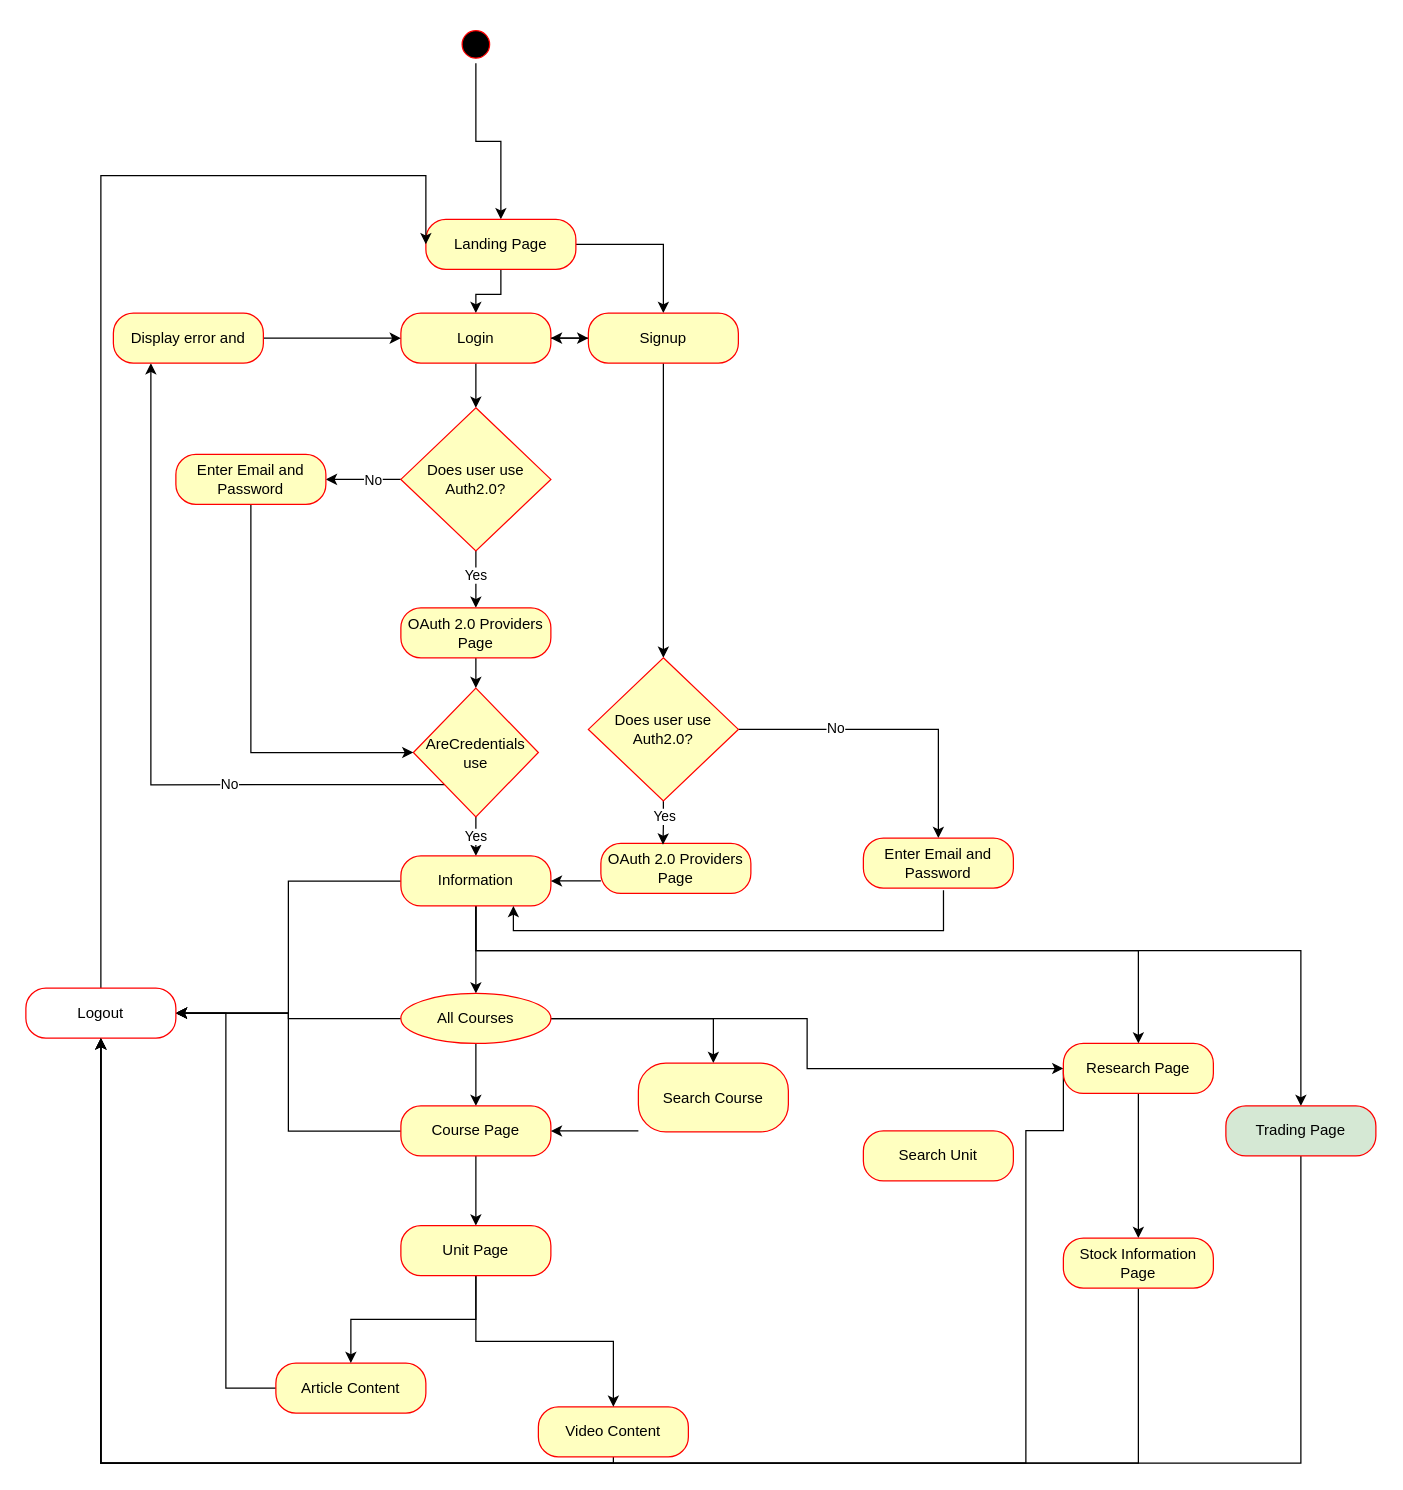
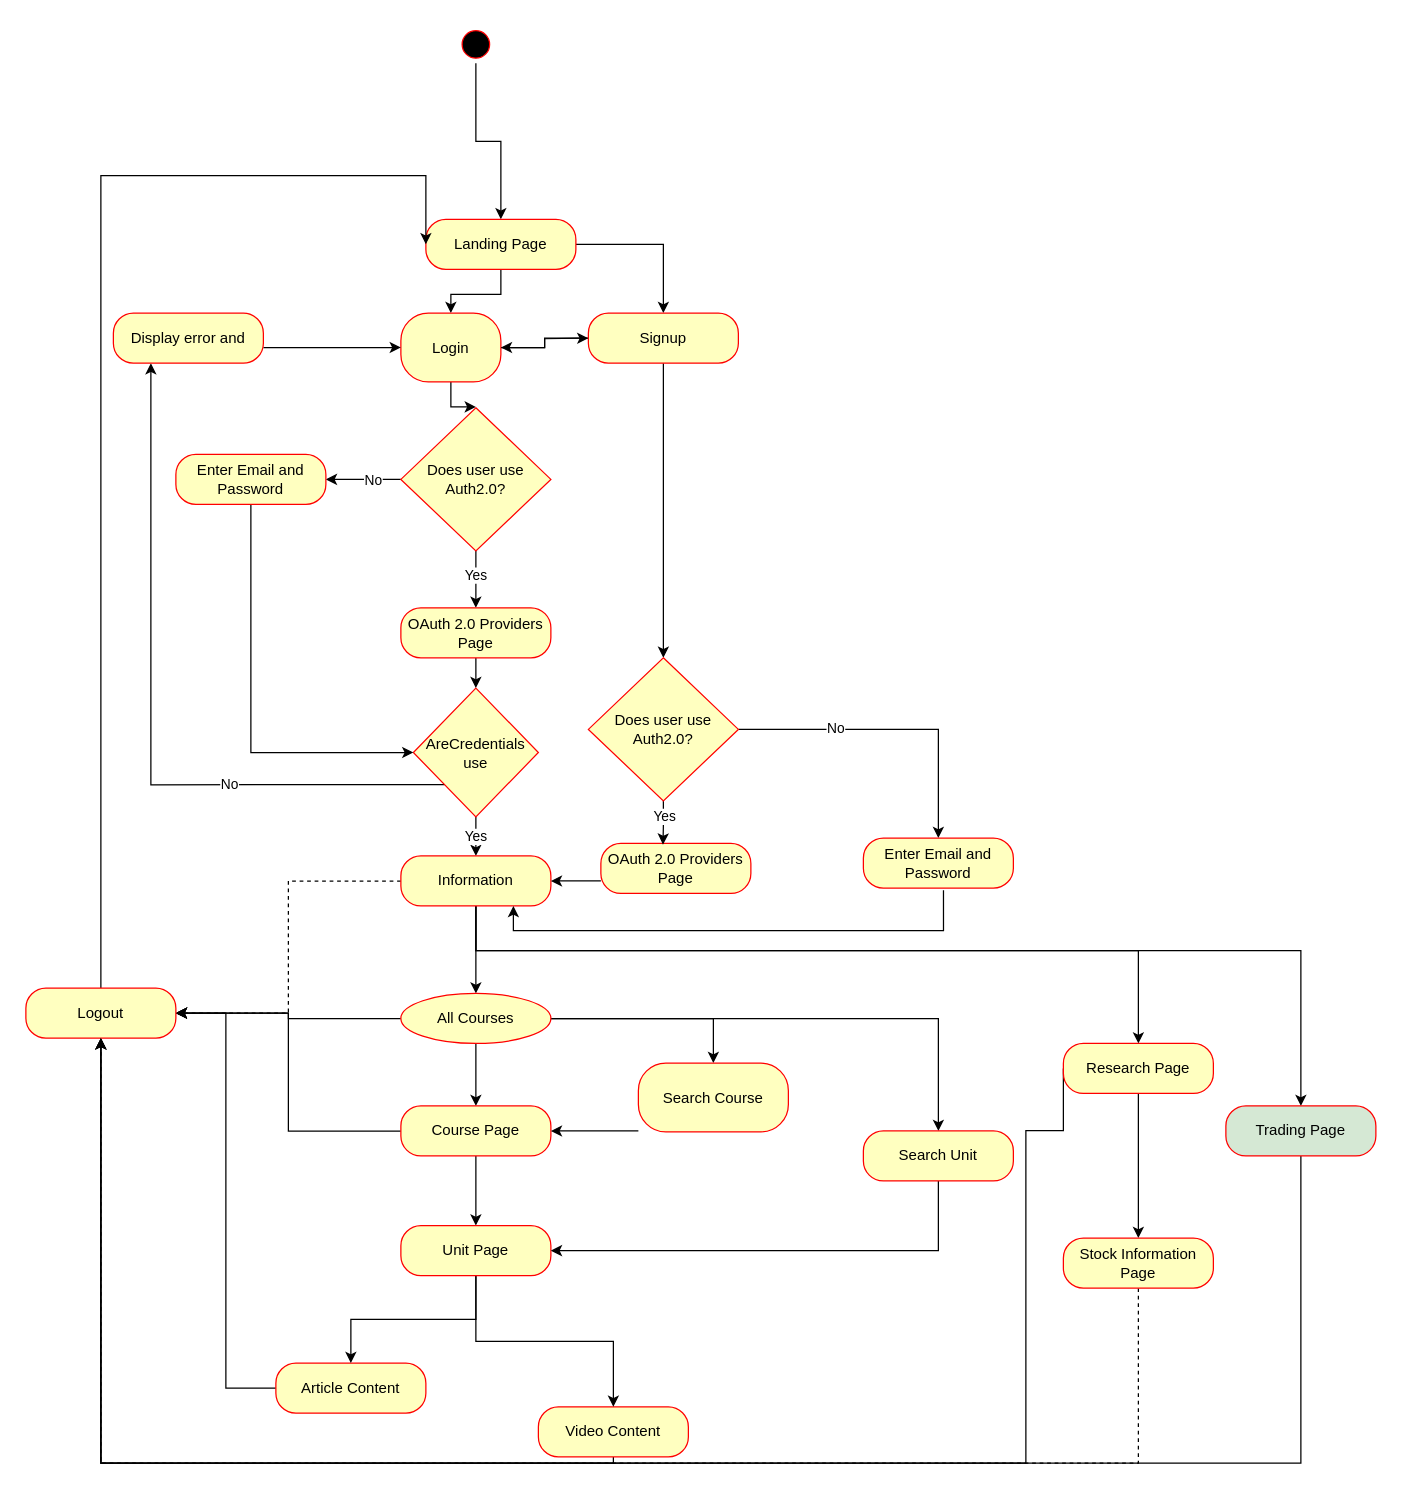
node "Login": size 150x50 -> 100x69
edge "Information" -> "Logout": style solid -> dashed
node "Logout": fillcolor #ffffff -> #ffffc0
edge "All Courses" -> "Research Page": now "All Courses" -> "Search Unit"
edge "Search Unit" -> "Unit Page": added
edge "Stock Information Page" -> "Logout": style solid -> dashed
